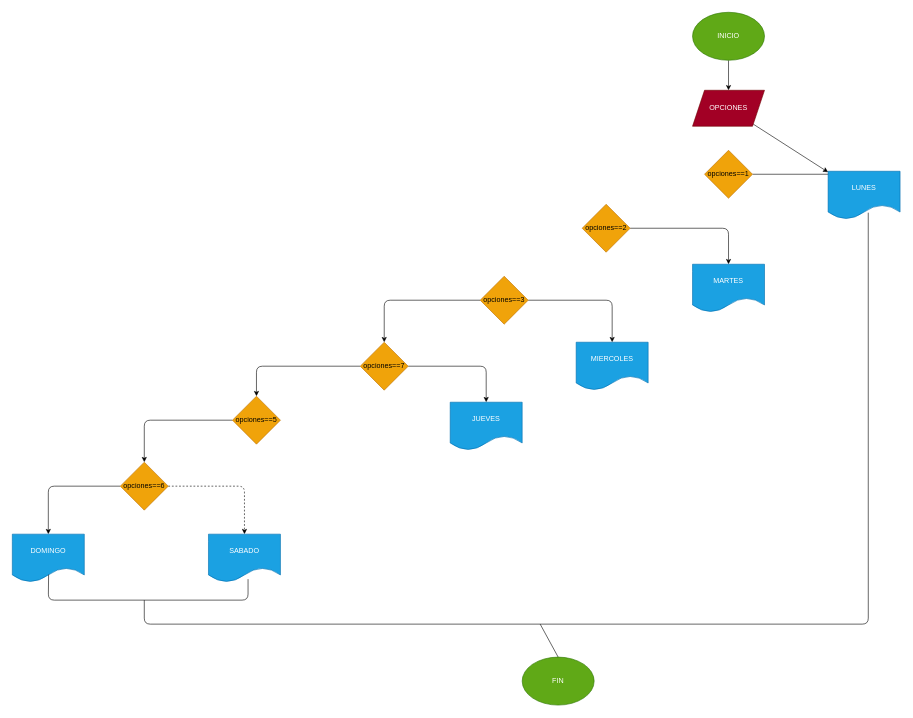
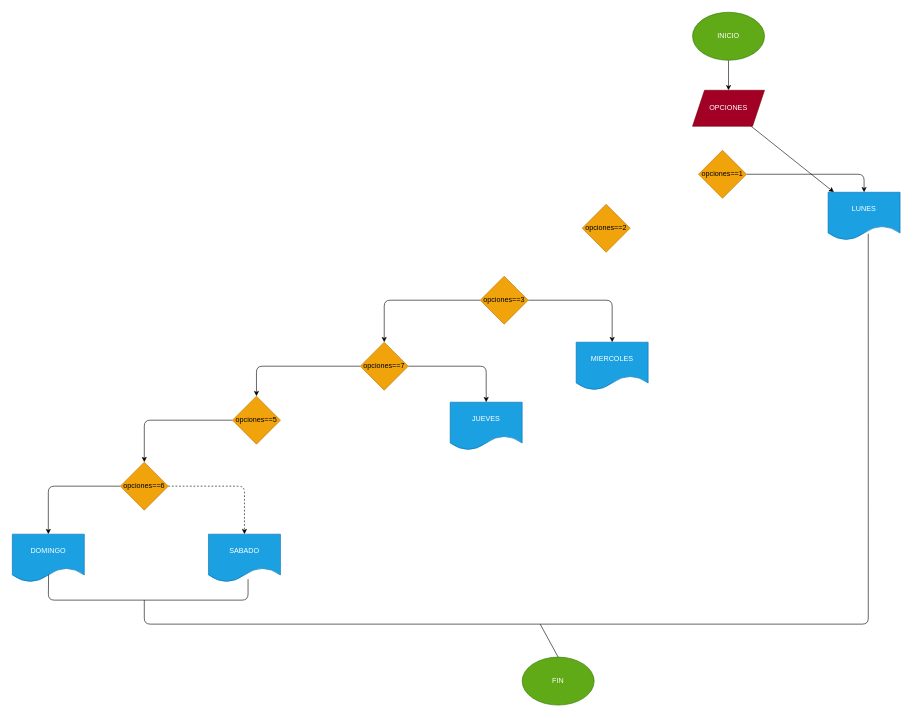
node "opciones==1": moved (729, 174) -> (723, 174)
node "LUNES": moved (864, 195) -> (864, 216)
edge "opciones==2" -> "MARTES": removed
node "MARTES": removed
